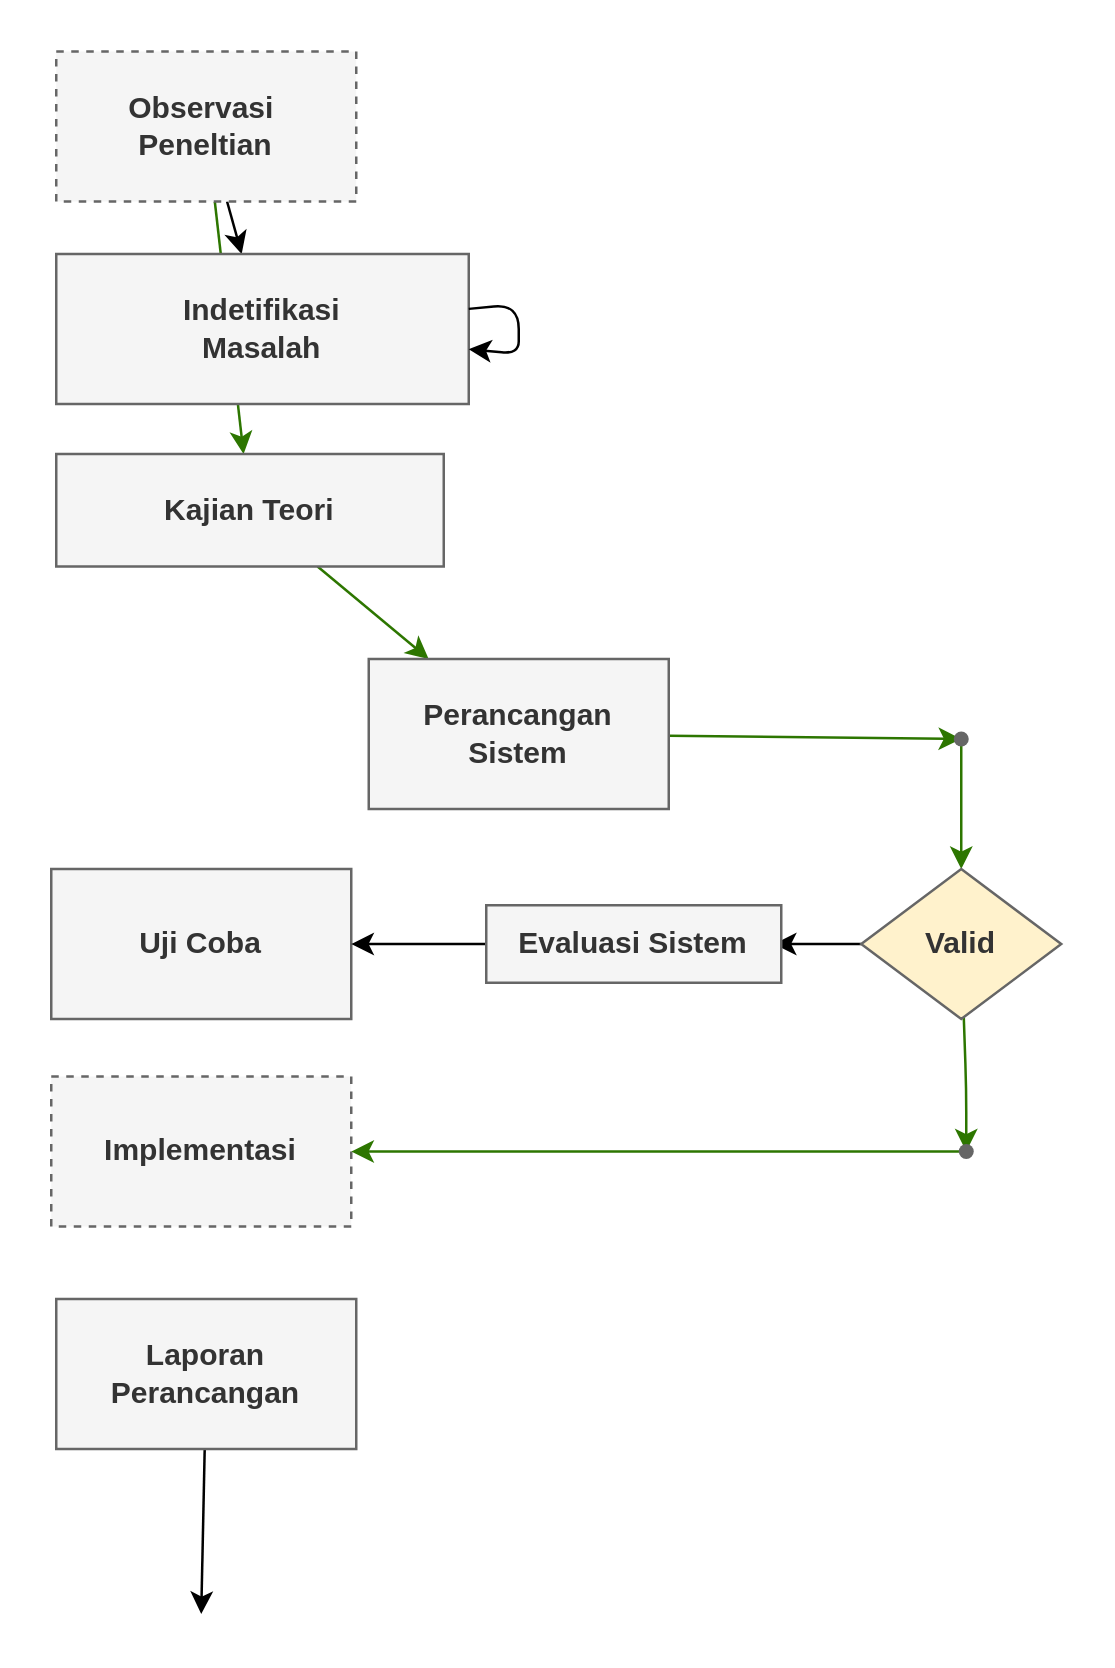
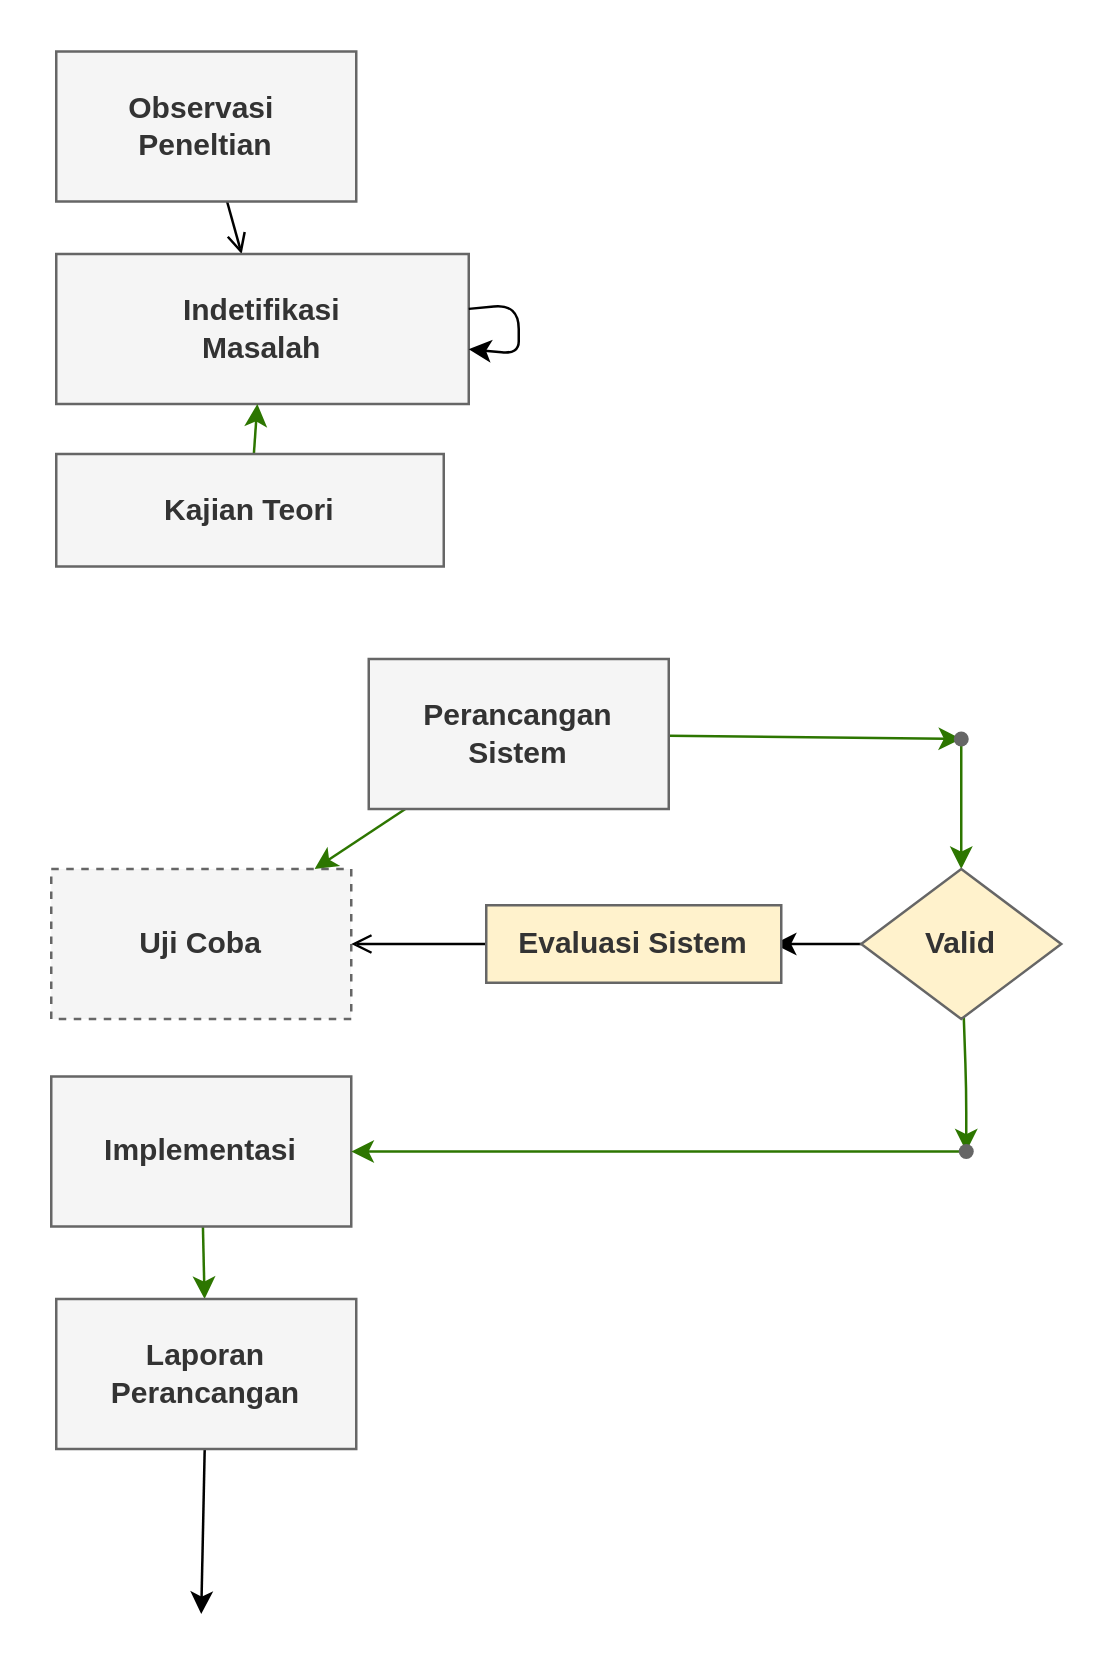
node "Observasi Peneltian": style dashed -> solid
edge "Observasi Peneltian" -> "Kajian Teori": removed
edge "Observasi Peneltian" -> "Indetifikasi Masalah": arrowhead classic -> open
edge "Kajian Teori" -> "Perancangan Sistem": now "Kajian Teori" -> "Indetifikasi Masalah"
edge "Perancangan Sistem" -> "Uji Coba": added
node "Uji Coba": style solid -> dashed
edge "Evaluasi Sistem" -> "Uji Coba": arrowhead classic -> open
node "Evaluasi Sistem": fillcolor #f5f5f5 -> #fff2cc
node "Implementasi": style dashed -> solid
edge "Implementasi" -> "Laporan Perancangan": added
